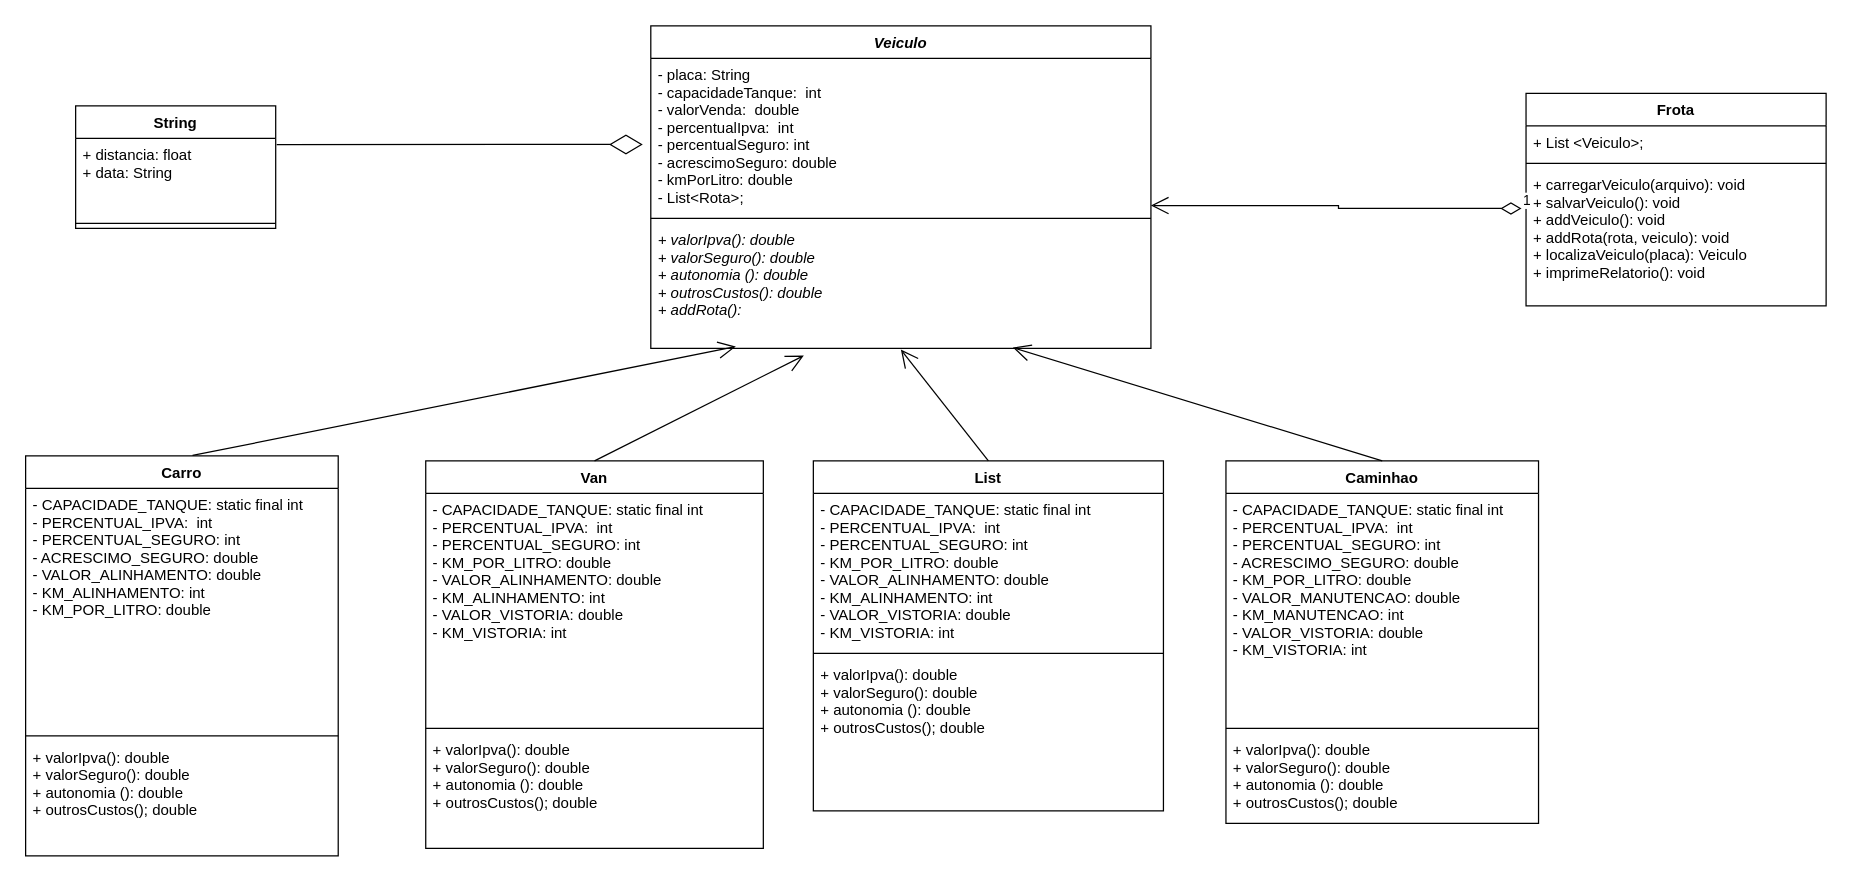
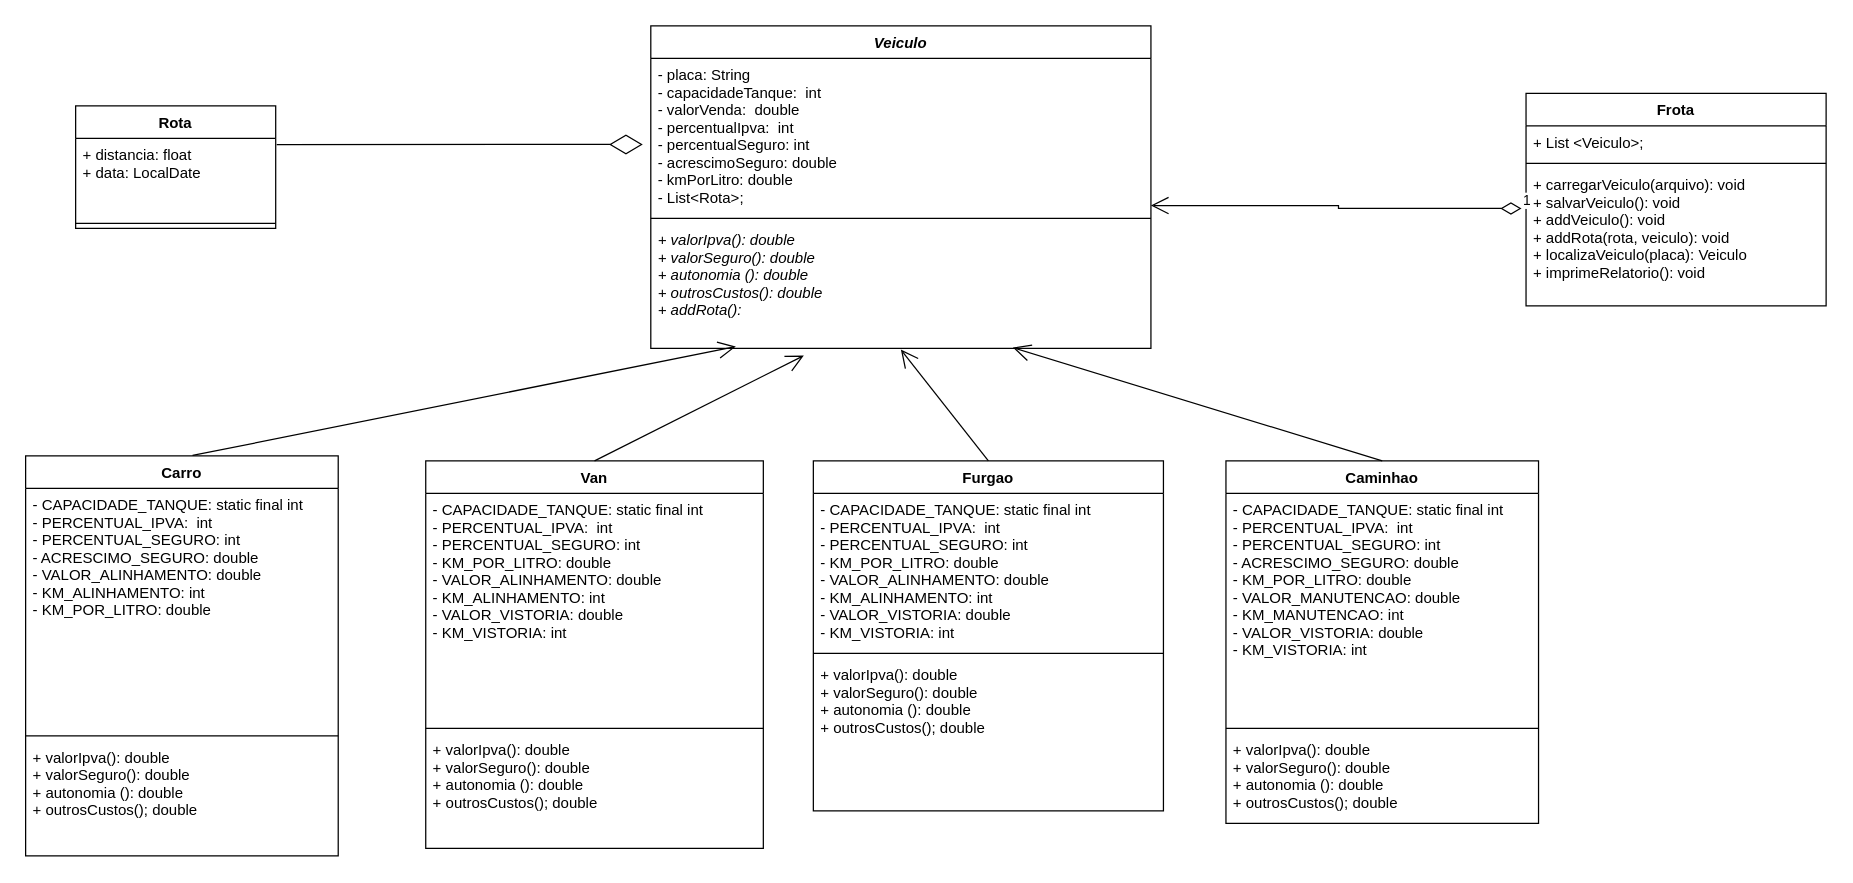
node "String": label "String" -> "Rota"
node "+ distancia: float + data: String": label "+ distancia: float + data: String" -> "+ distancia: float + data: LocalDate"
node "List": label "List" -> "Furgao"
